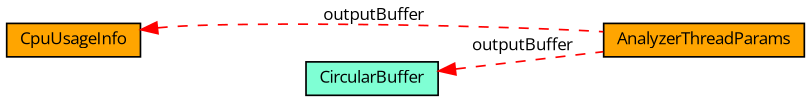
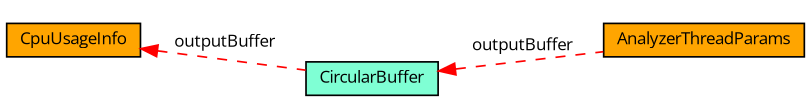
edge "AnalyzerThreadParams" -> "CpuUsageInfo": now "CircularBuffer" -> "CpuUsageInfo"
